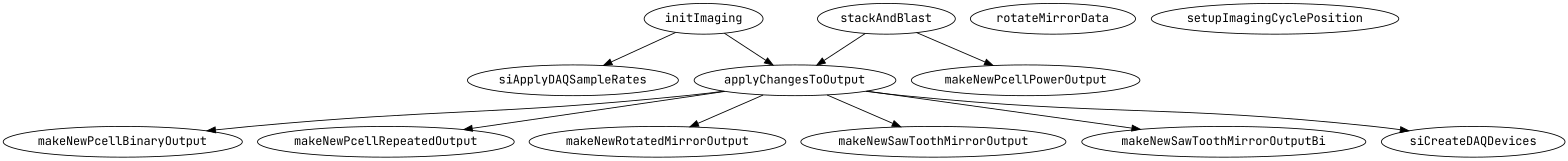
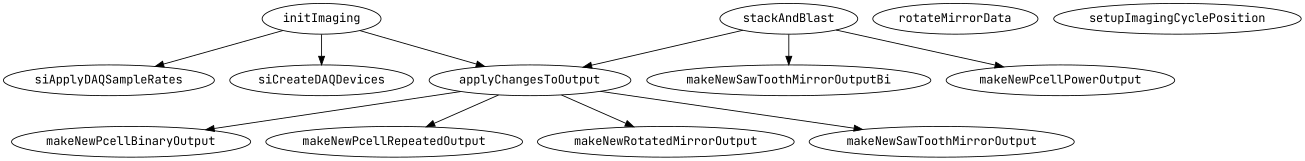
edge "applyChangesToOutput" -> "makeNewSawToothMirrorOutputBi": now "stackAndBlast" -> "makeNewSawToothMirrorOutputBi"
edge "applyChangesToOutput" -> "siCreateDAQDevices": now "initImaging" -> "siCreateDAQDevices"
